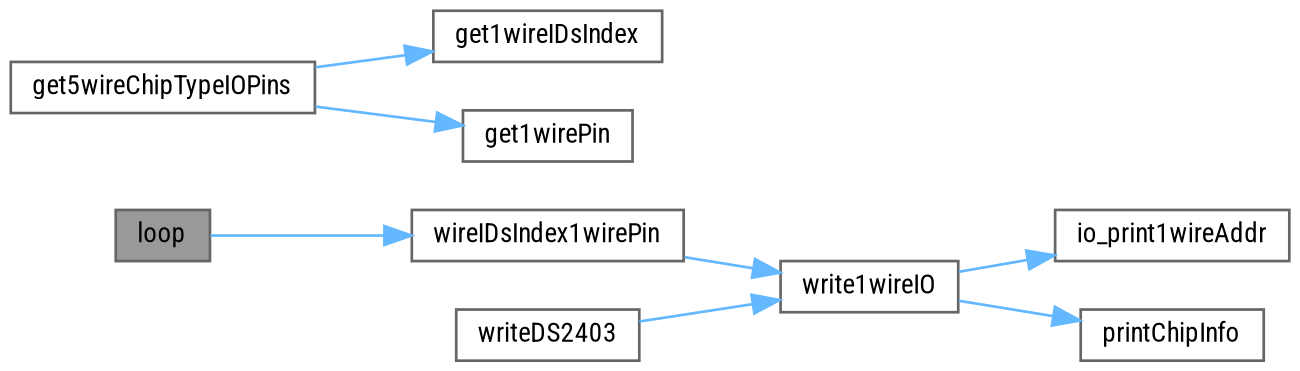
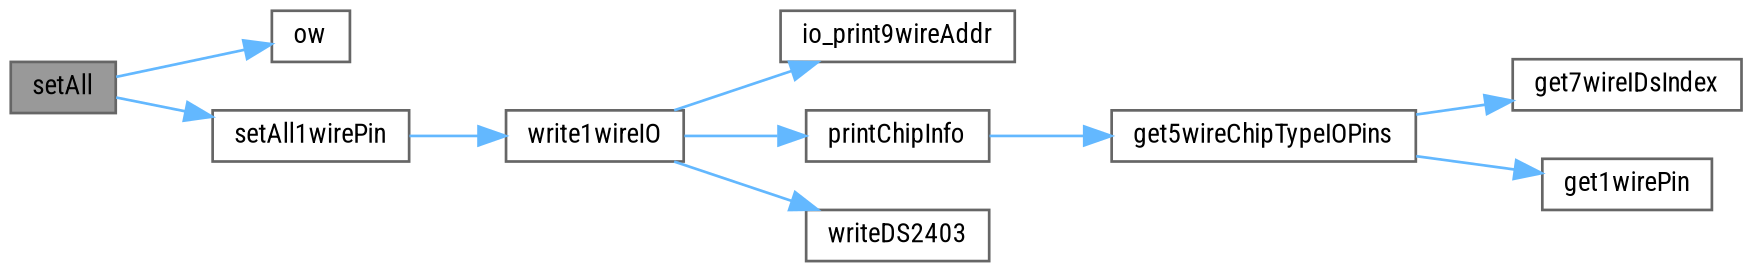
node "ow": added
node "get1wireIDsIndex": label "get1wireIDsIndex" -> "get7wireIDsIndex"
edge "printChipInfo" -> "get5wireChipTypeIOPins": added
node "loop": label "loop" -> "setAll"
node "wireIDsIndex1wirePin": label "wireIDsIndex1wirePin" -> "setAll1wirePin"
node "io_print1wireAddr": label "io_print1wireAddr" -> "io_print9wireAddr"
edge "writeDS2403" -> "write1wireIO": reversed
